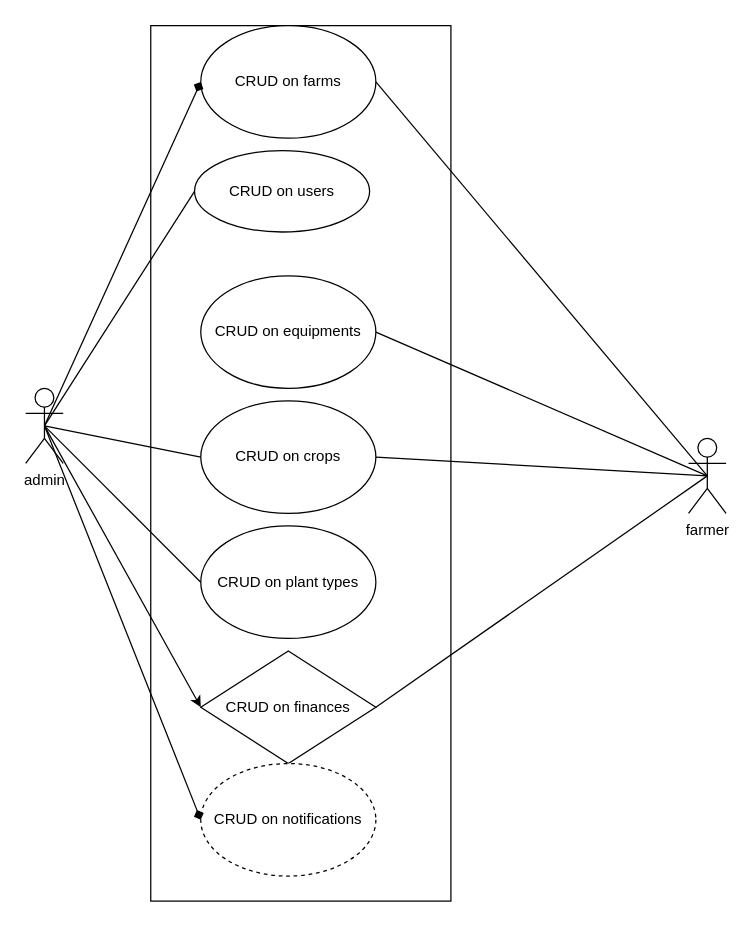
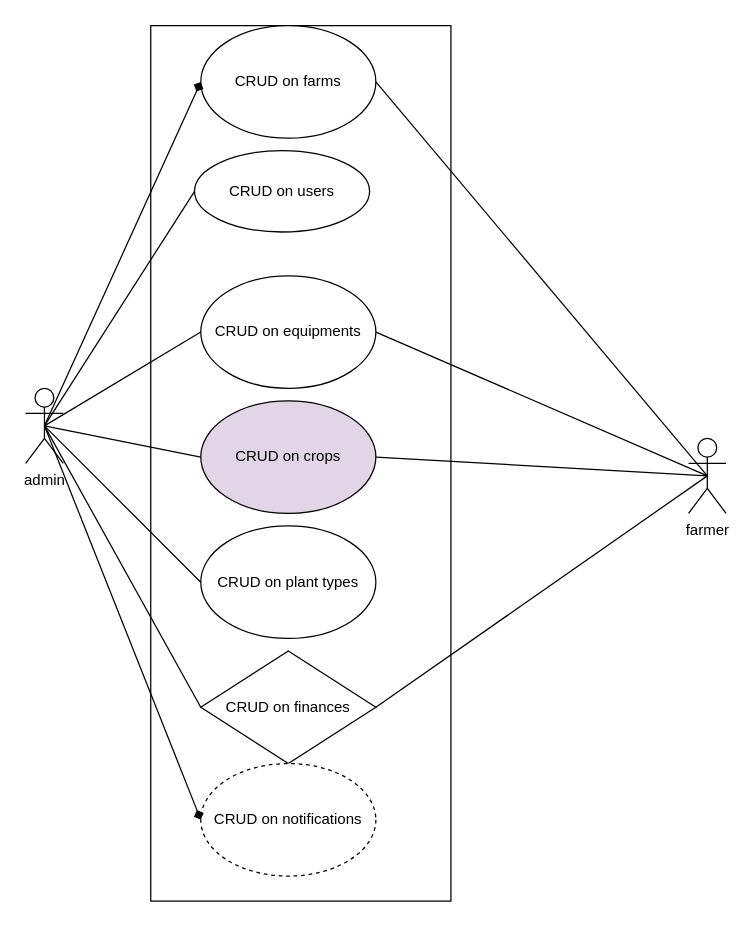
edge "CRUD on equipments" -- "admin": added
node "CRUD on crops": fillcolor #ffffff -> #e1d5e7
edge "admin" -> "CRUD on finances": arrowhead classic -> none
